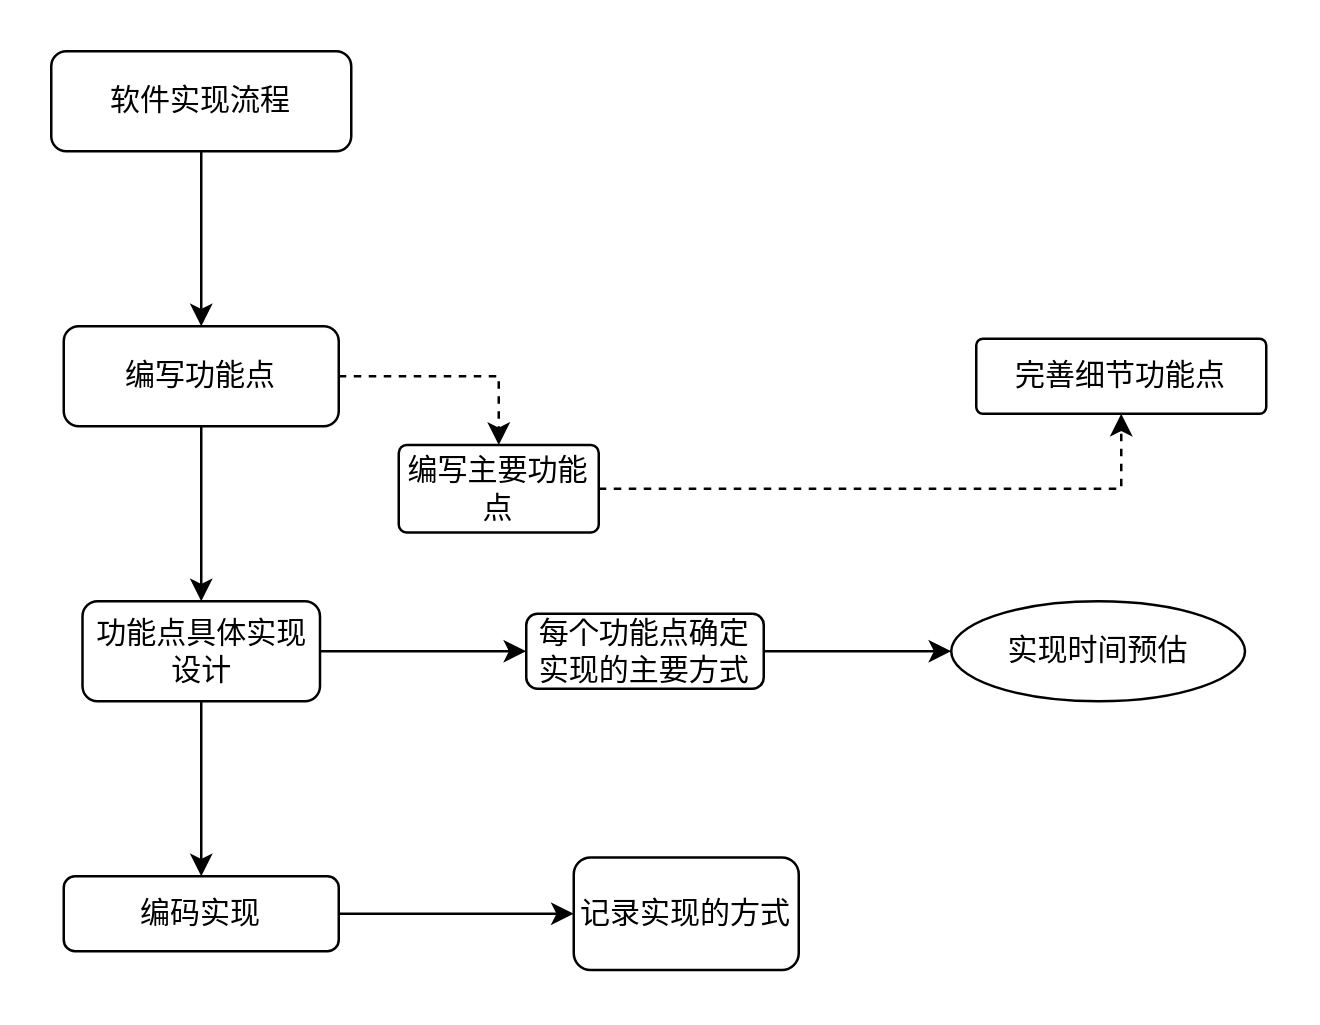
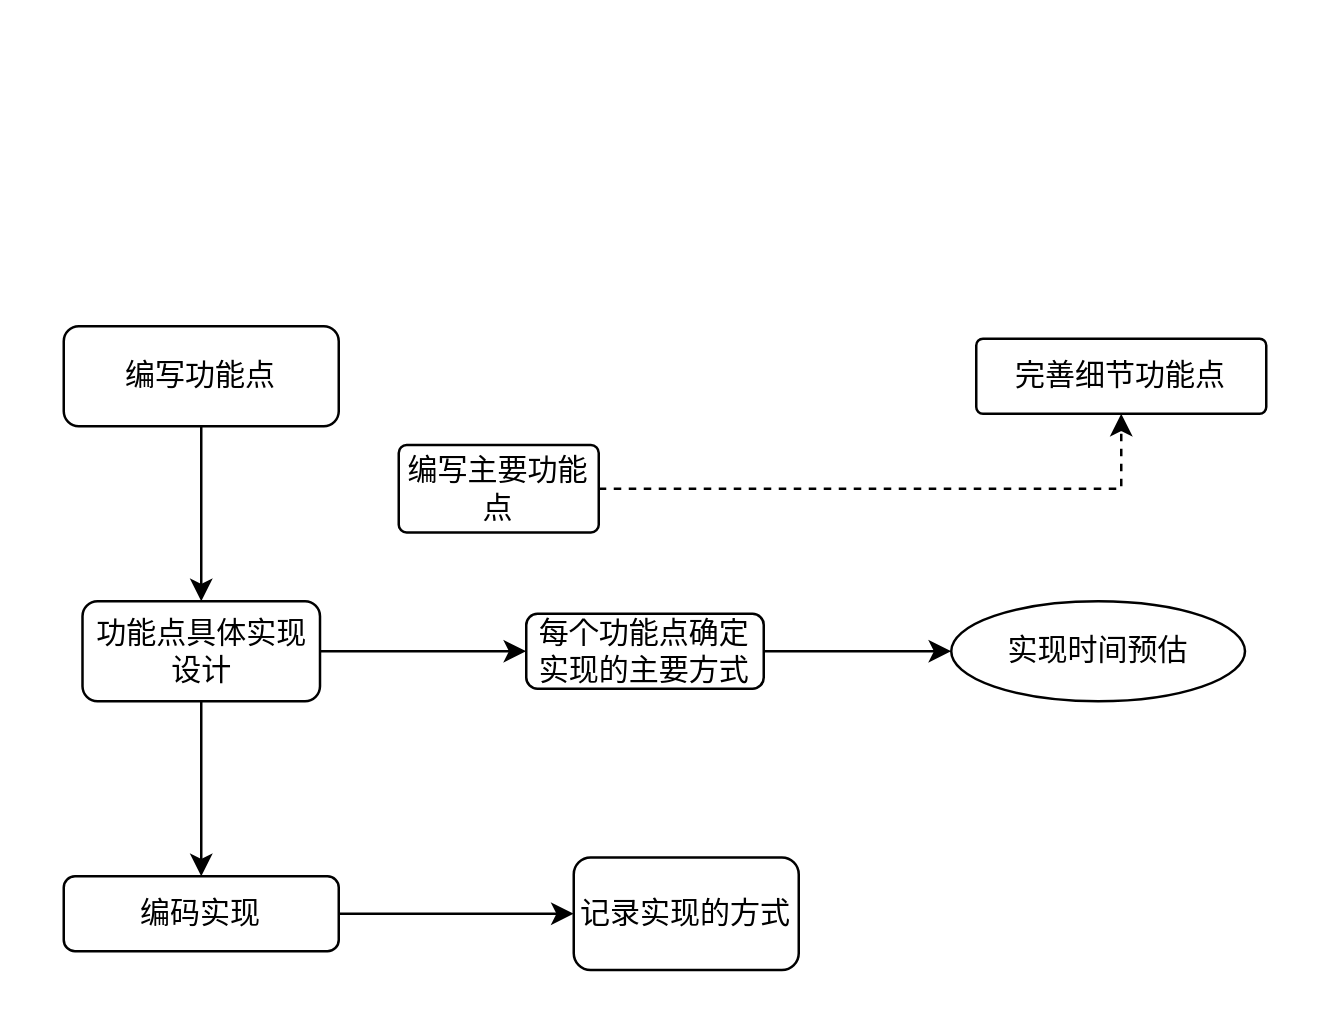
node "软件实现流程": removed
edge "软件实现流程" -> "编写功能点": removed
edge "编写功能点" -> "编写主要功能点": removed
